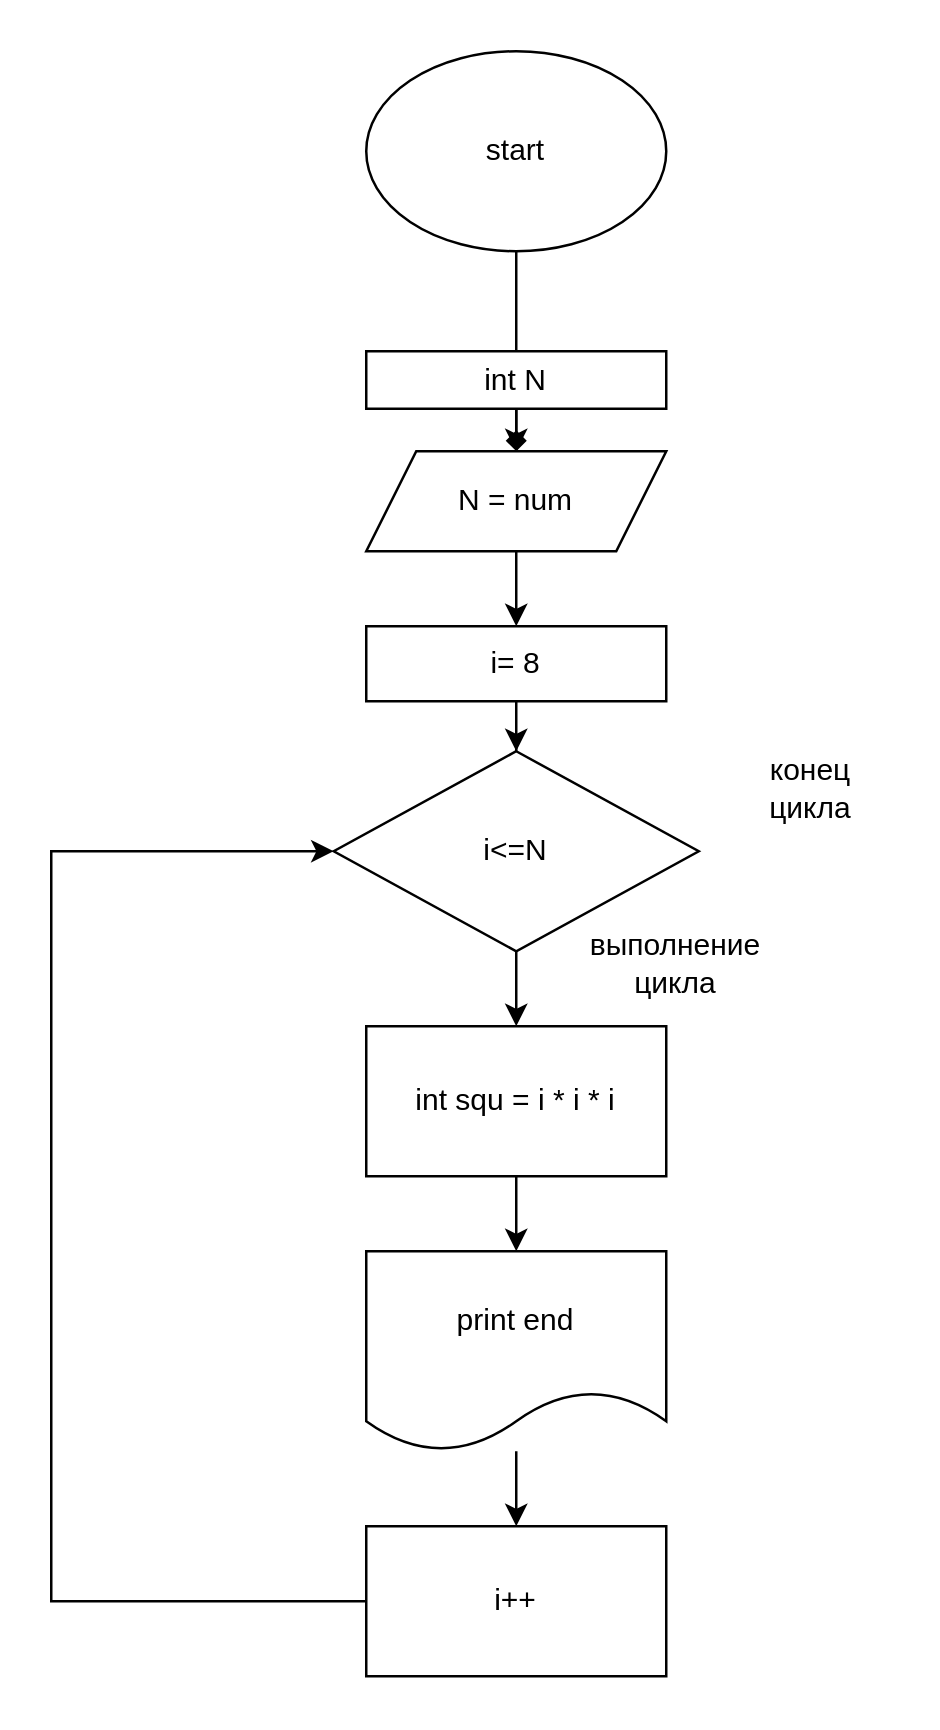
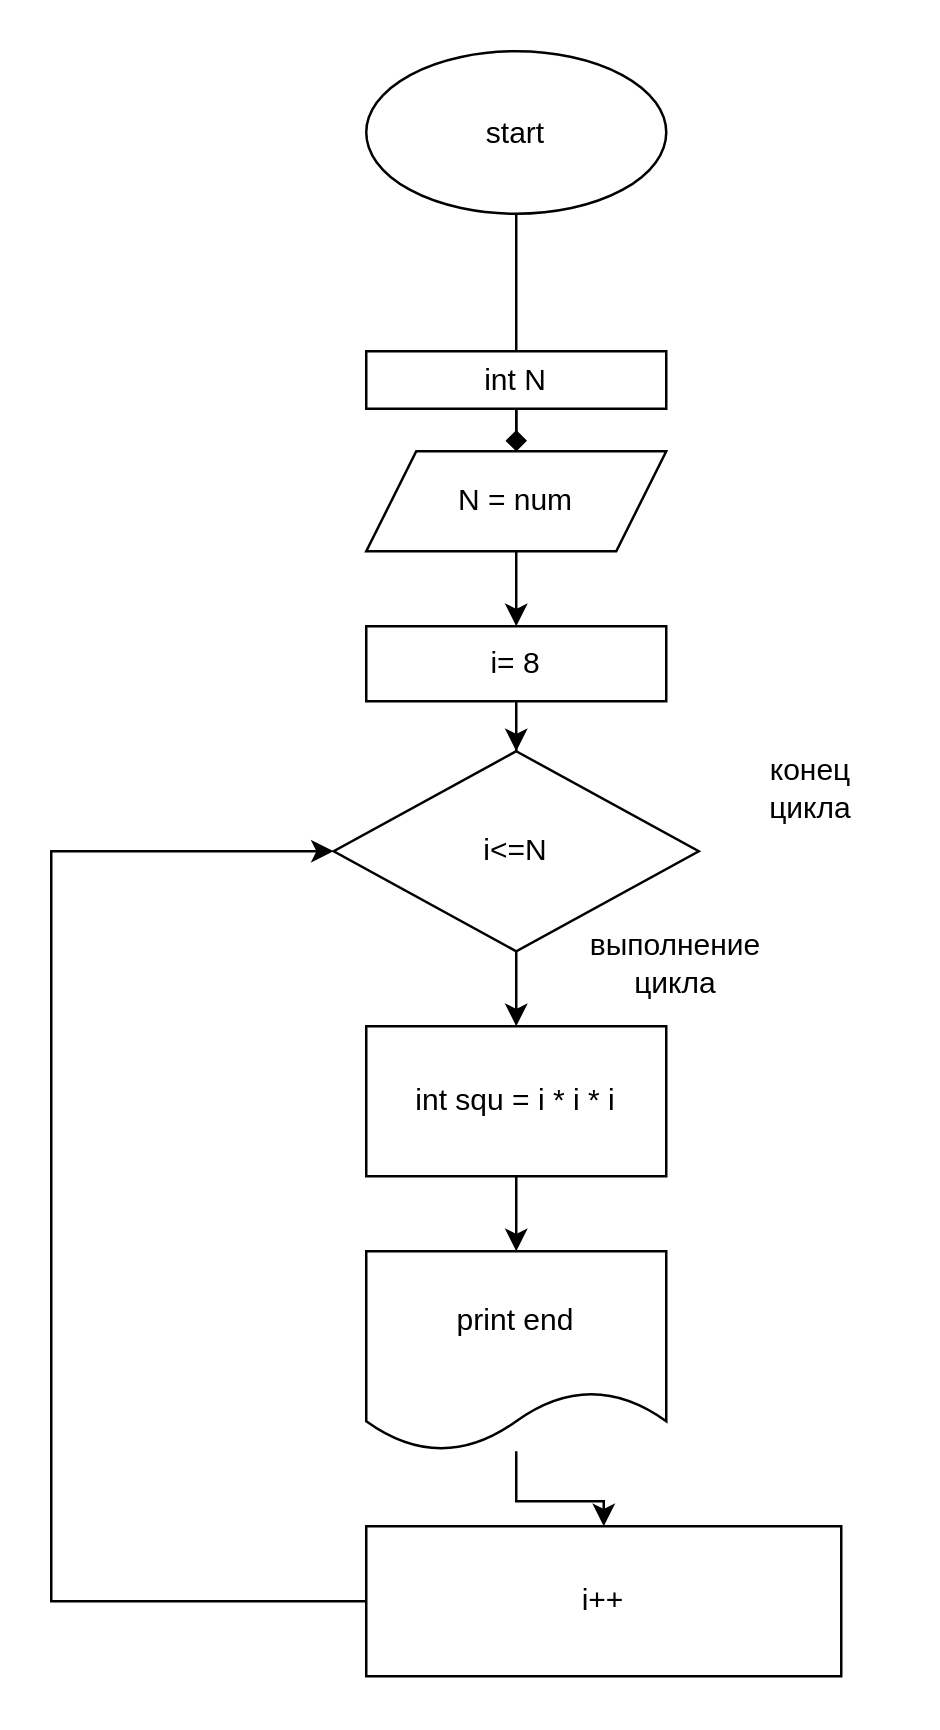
node "start": size 300x200 -> 300x163
edge "int N" -> "N = num": arrowhead classic -> diamond
node "i++": size 300x150 -> 475x150
